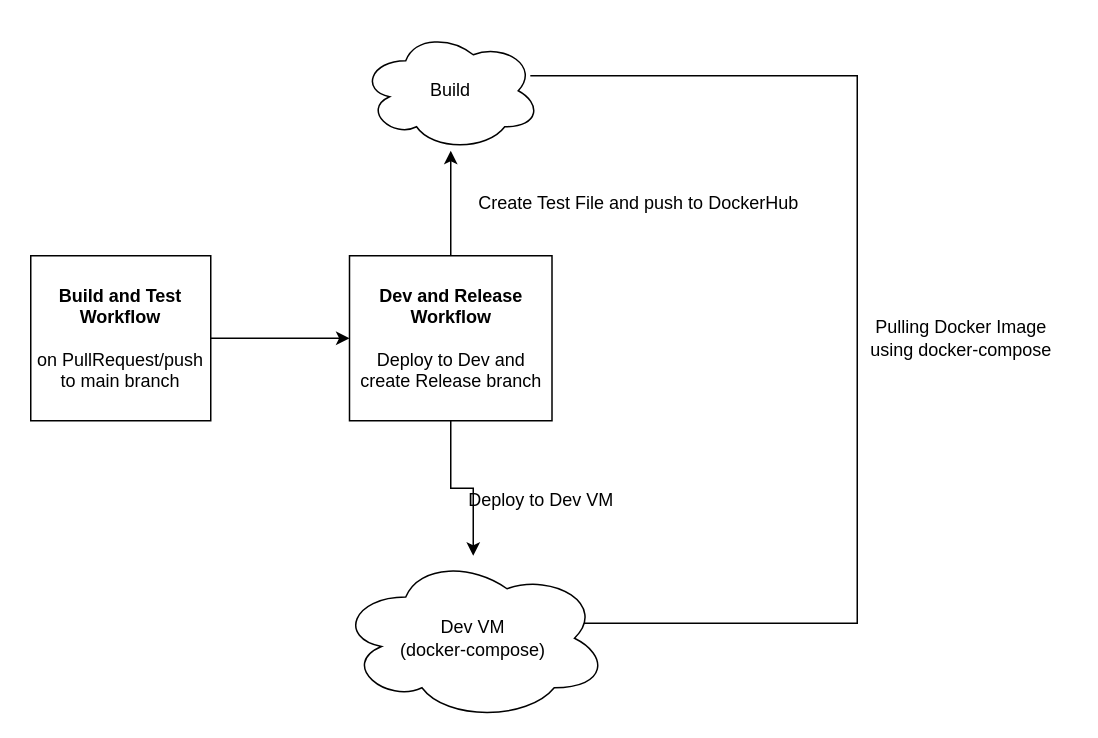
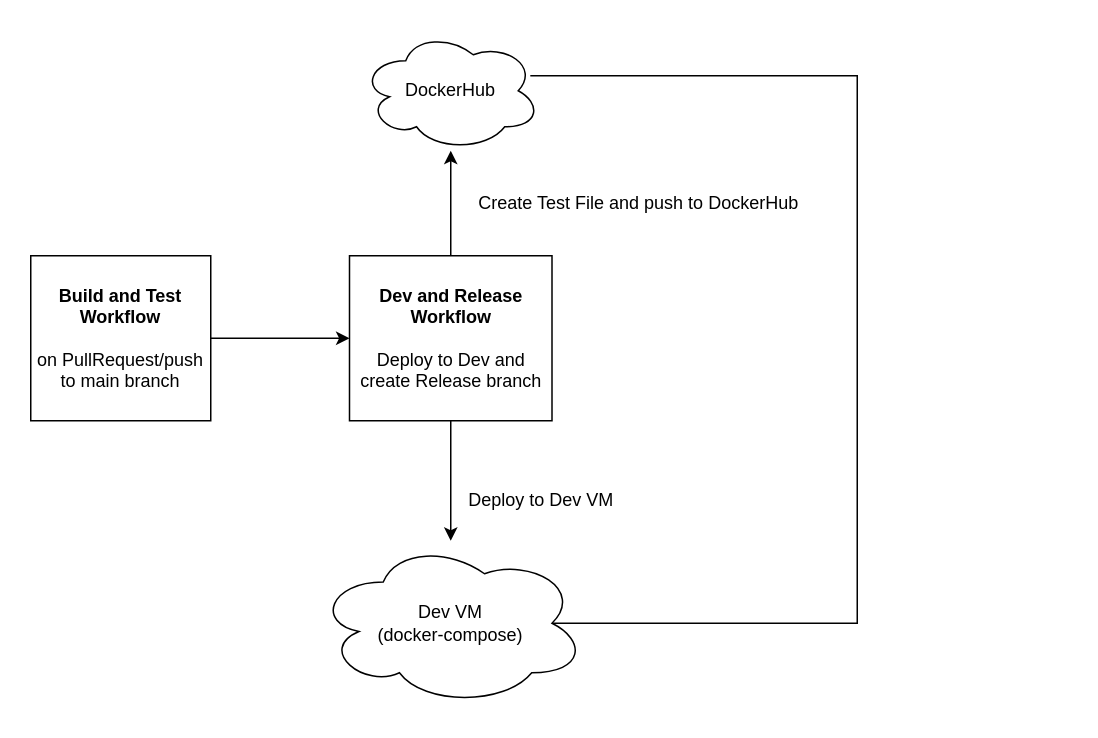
node "Build": label "Build" -> "DockerHub"
node "Pulling Docker Image using docker-compose": removed
node "Dev VM (docker-compose)": moved (473, 638) -> (451, 623)
